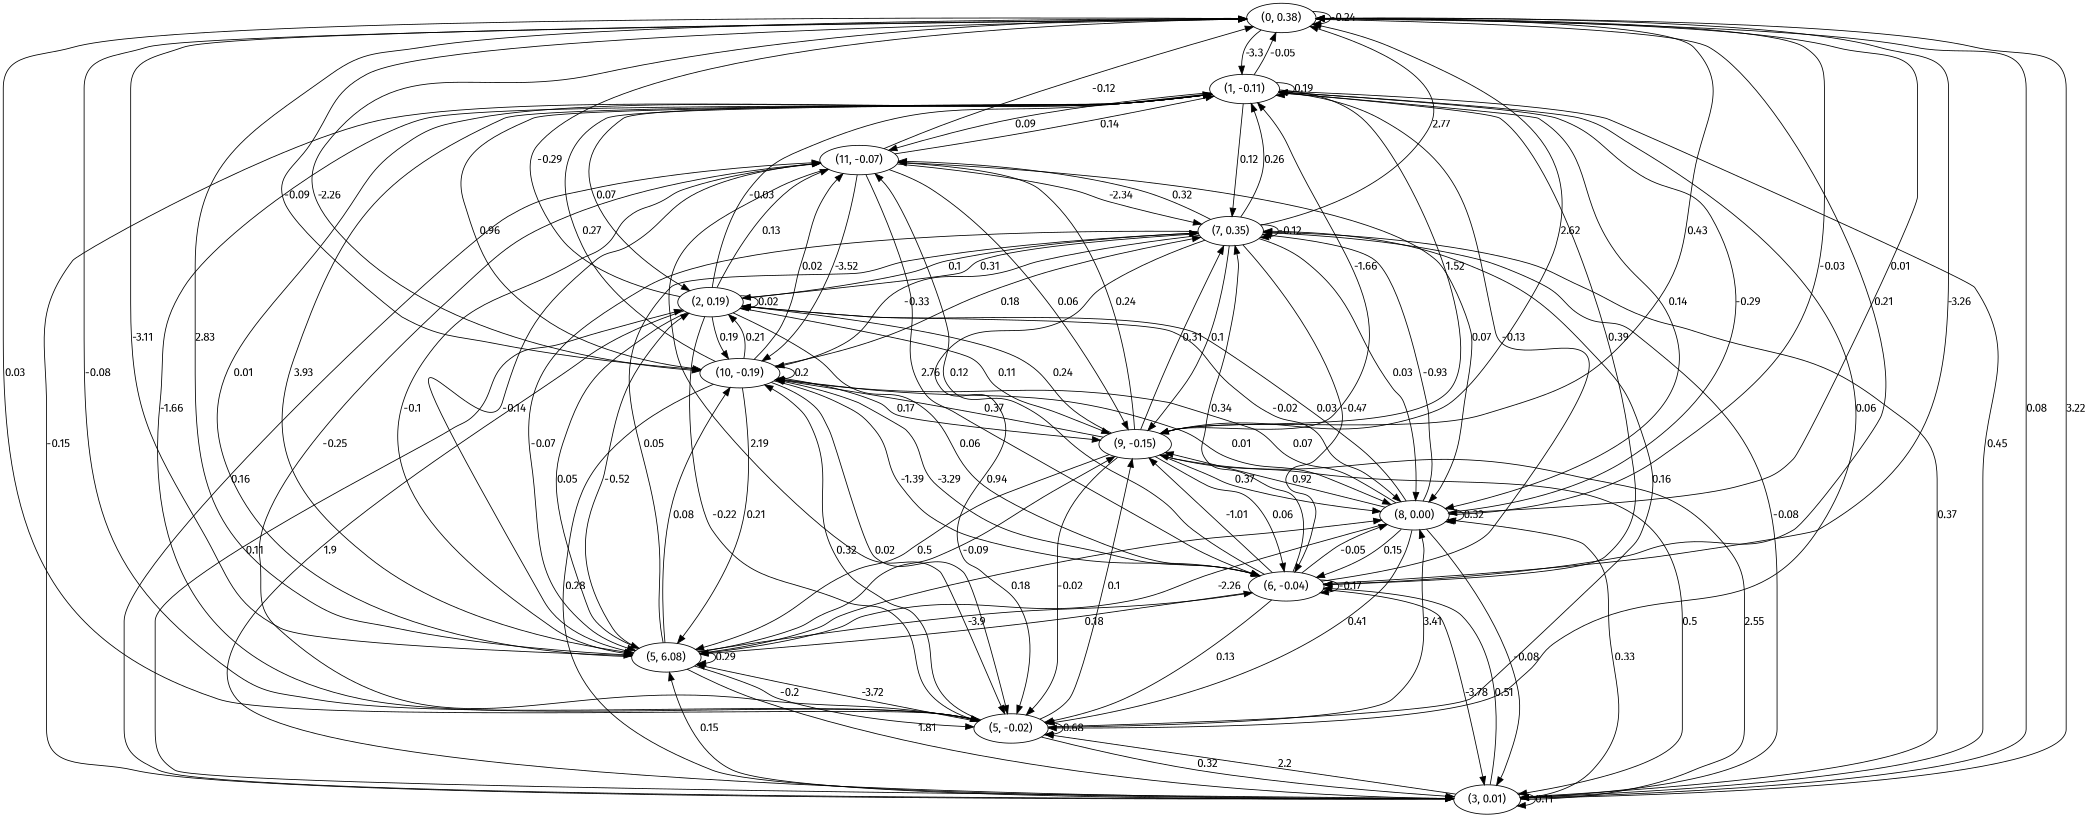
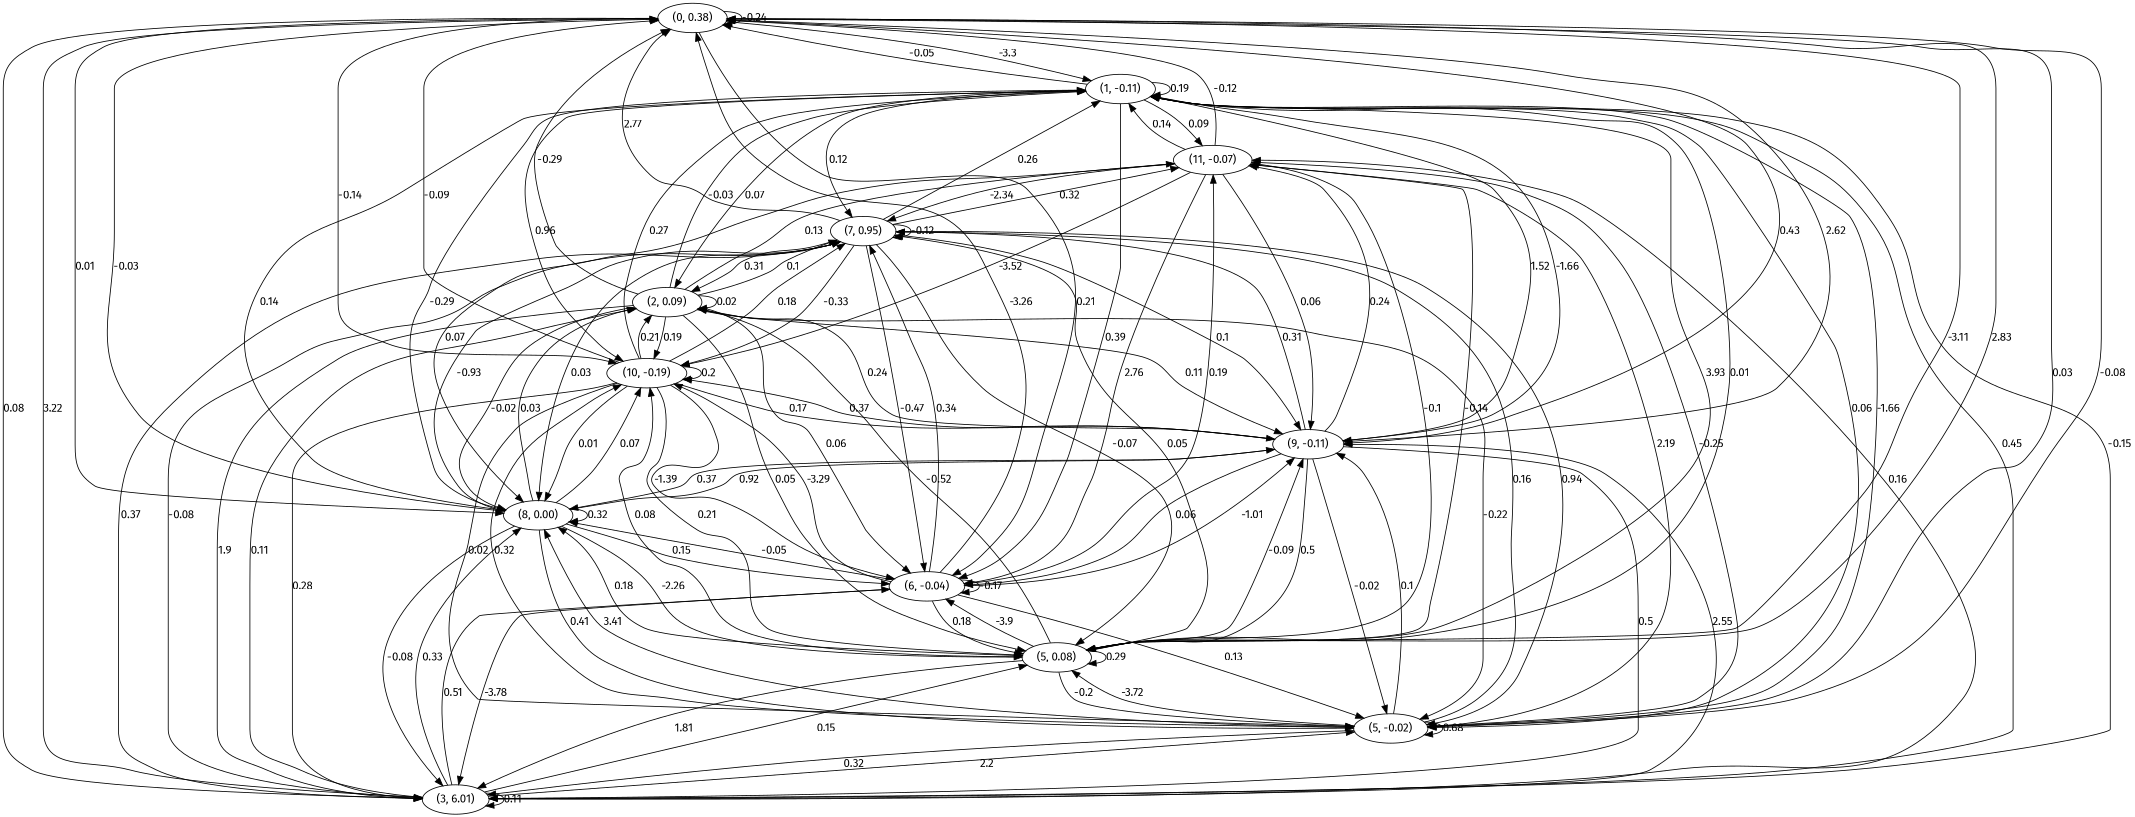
edge "(0, 0.38)" -> "(10, -0.19)": label "-2.26" -> "-0.14"
node "(7, 0.35)": label "(7, 0.35)" -> "(7, 0.95)"
edge "(10, -0.19)" -> "(11, -0.07)": removed, label "0.02"
node "(2, 0.19)": label "(2, 0.19)" -> "(2, 0.09)"
edge "(6, -0.04)" -> "(1, -0.11)": removed, label "-0.13"
edge "(6, -0.04)" -> "(11, -0.07)": label "0.12" -> "0.19"
node "(9, -0.15)": label "(9, -0.15)" -> "(9, -0.11)"
node "(5, 6.08)": label "(5, 6.08)" -> "(5, 0.08)"
node "(3, 0.01)": label "(3, 0.01)" -> "(3, 6.01)"
